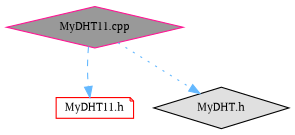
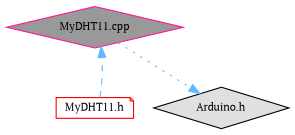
edge "MyDHT11.cpp" -> "MyDHT11.h": reversed
node "MyDHT.h": label "MyDHT.h" -> "Arduino.h"
